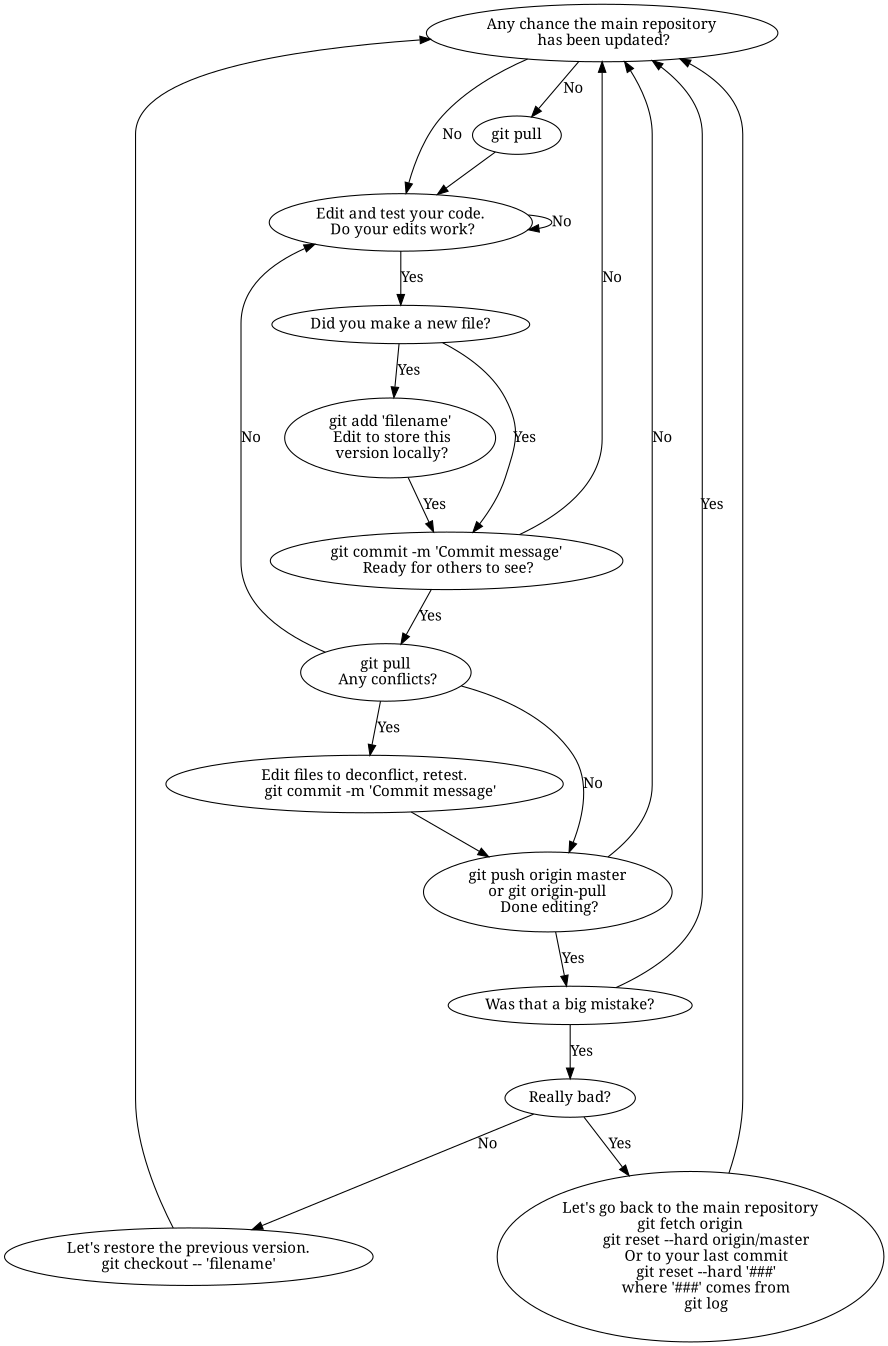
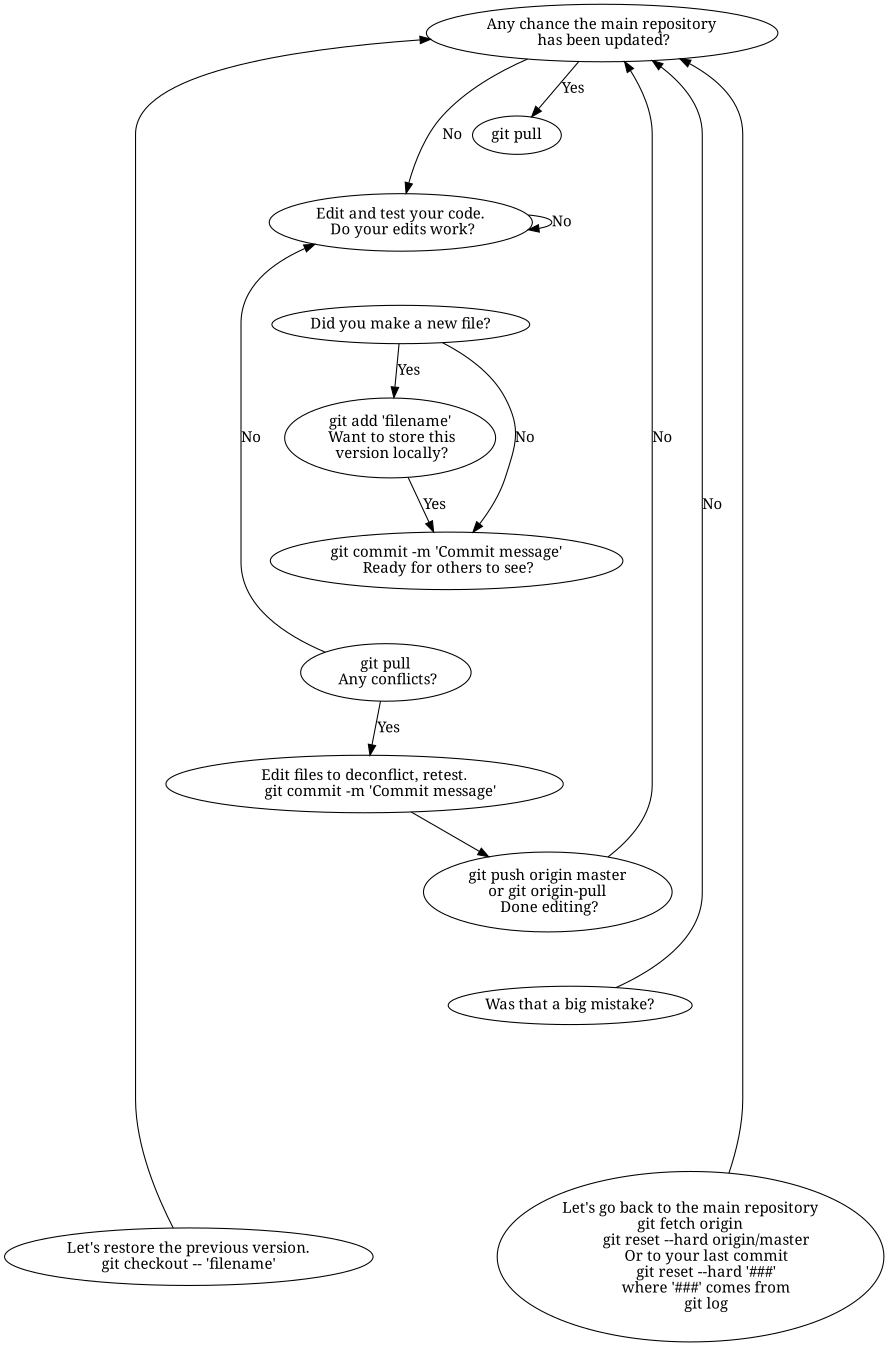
edge "Any chance the main repository has been updated?" -> "git pull": label "No" -> "Yes"
edge "git pull" -> "Edit and test your code. Do your edits work?": removed
edge "Edit and test your code. Do your edits work?" -> "Did you make a new file?": removed, label "Yes"
edge "git commit -m 'Commit message' Ready for others to see?" -> "Any chance the main repository has been updated?": removed, label "No"
node "git add 'filename' Edit to store this version locally?": label "git add 'filename' Edit to store this version locally?" -> "git add 'filename' Want to store this version locally?"
edge "Did you make a new file?" -> "git commit -m 'Commit message' Ready for others to see?": label "Yes" -> "No"
edge "Was that a big mistake?" -> "Any chance the main repository has been updated?": label "Yes" -> "No"
edge "git commit -m 'Commit message' Ready for others to see?" -> "git pull Any conflicts?": removed, label "Yes"
edge "git pull Any conflicts?" -> "git push origin master or git origin-pull Done editing?": removed, label "No"
edge "git push origin master or git origin-pull Done editing?" -> "Was that a big mistake?": removed, label "Yes"
node "Really bad?": removed
